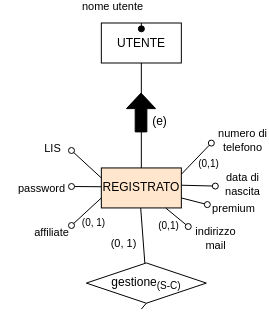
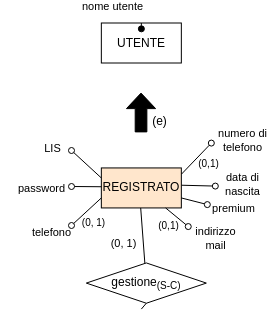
edge "UTENTE" -- "REGISTRATO": removed
node "affiliate": label "affiliate" -> "telefono"
